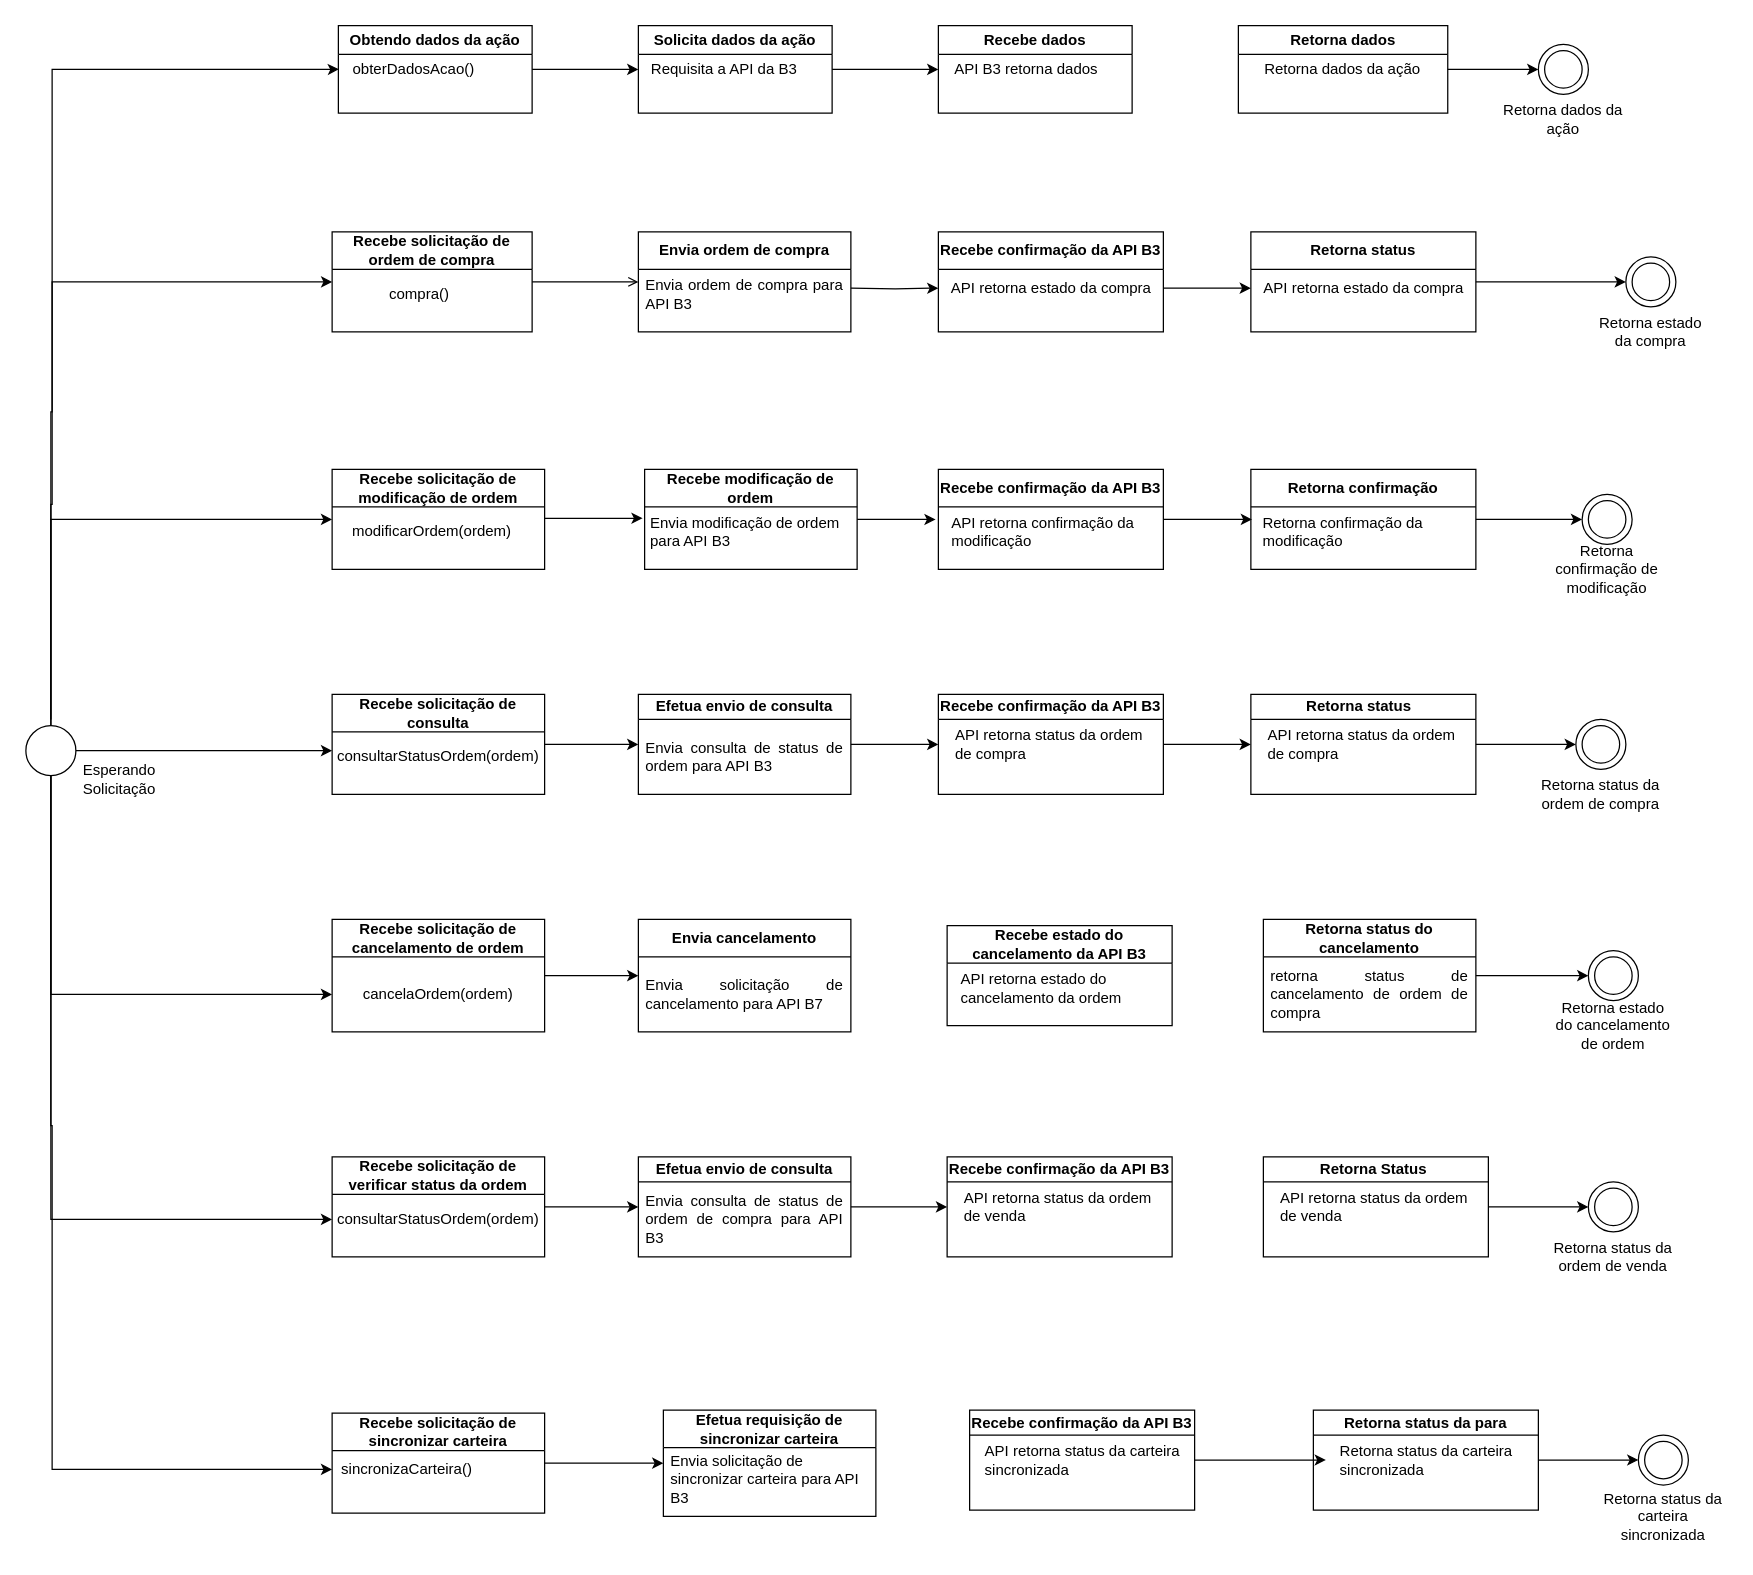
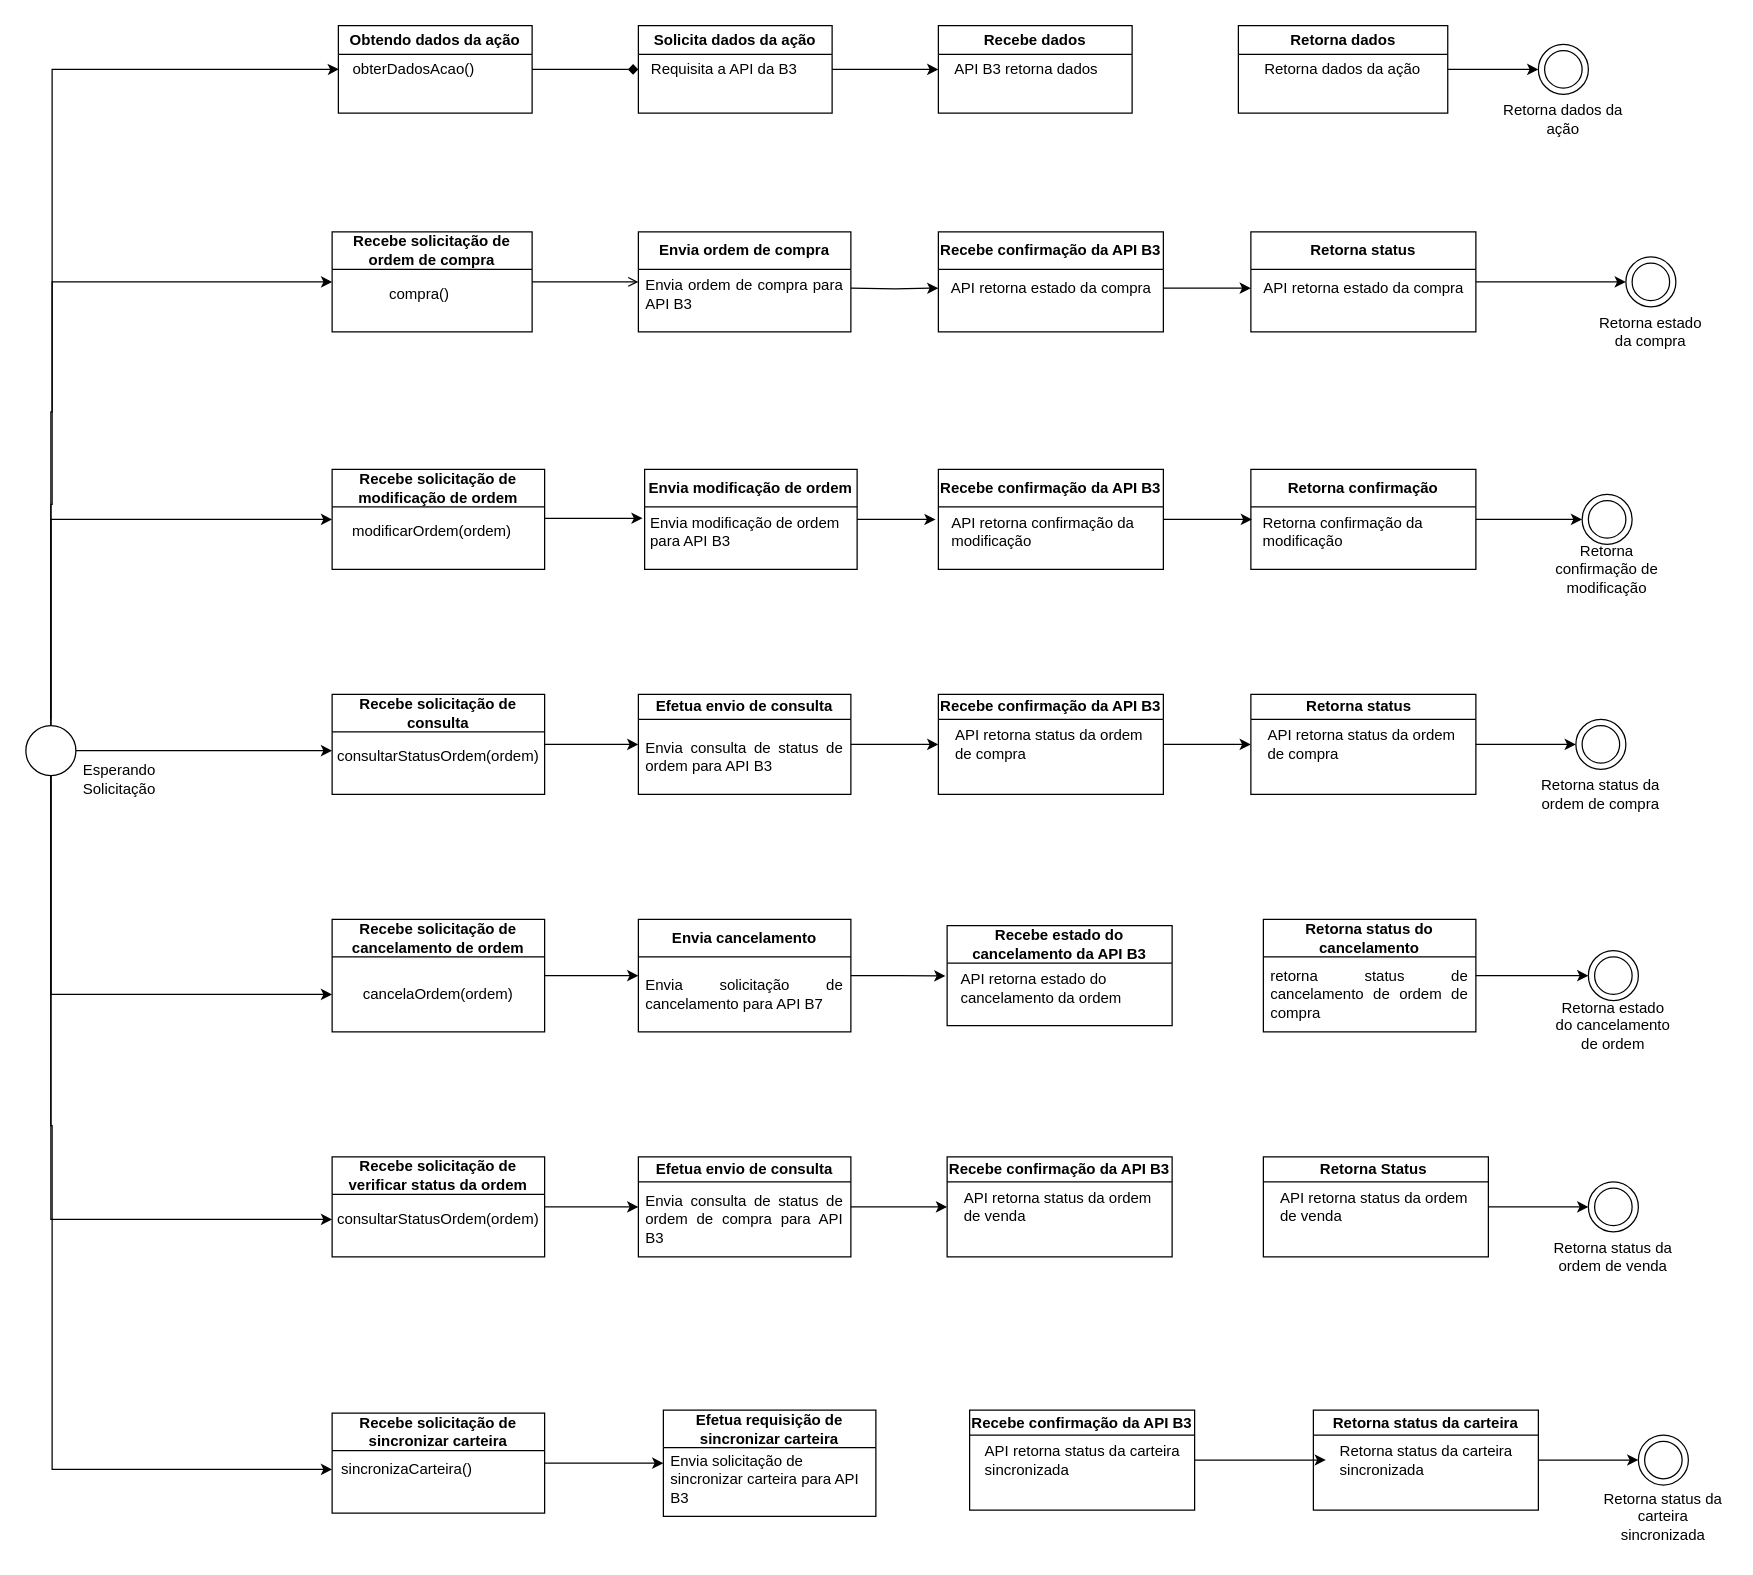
edge "Obtendo dados da ação" -> "Requisita a API da B3": arrowhead classic -> diamond
node "Recebe modificação de ordem": label "Recebe modificação de ordem" -> "Envia modificação de ordem"
edge "Envia cancelamento" -> "API retorna estado do cancelamento da ordem": added
node "Retorna status da para": label "Retorna status da para" -> "Retorna status da carteira"
